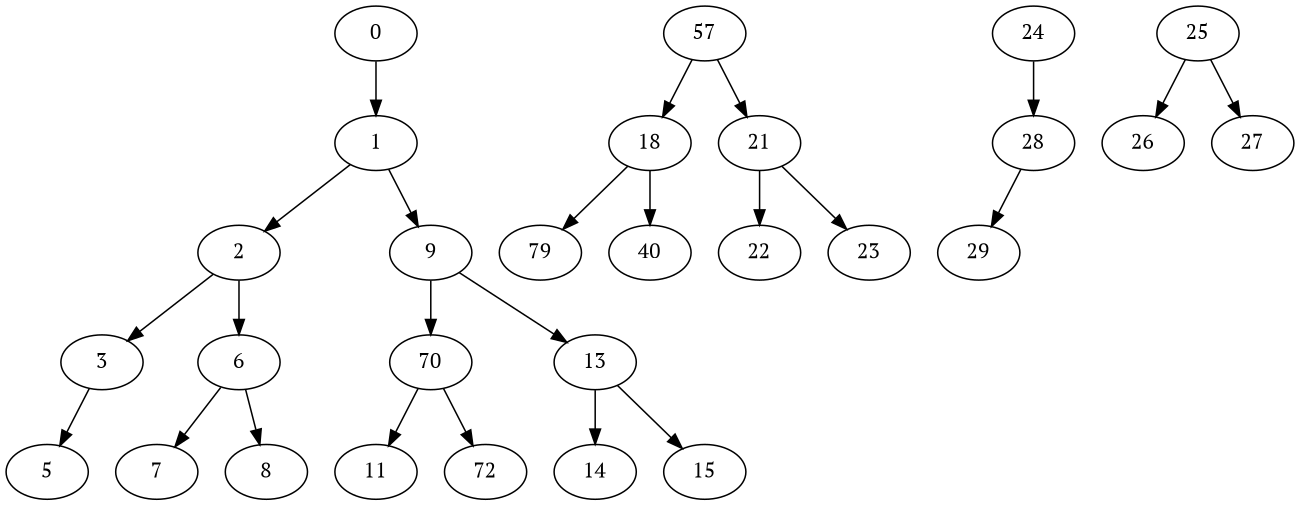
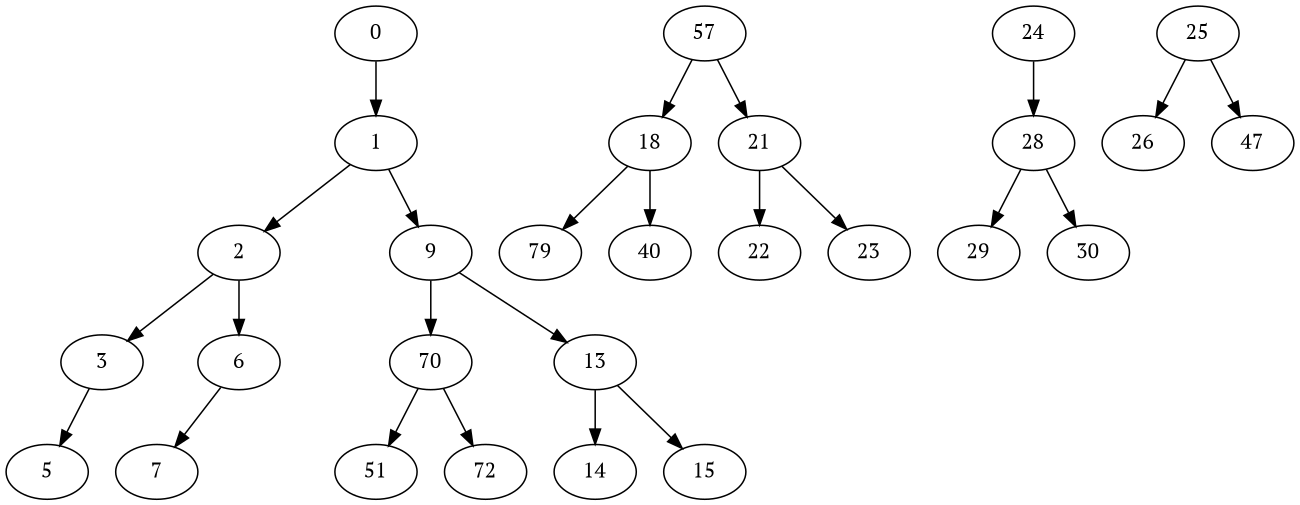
node "27": label "27" -> "47"
node "30": added
node "8": removed
node "11": label "11" -> "51"
